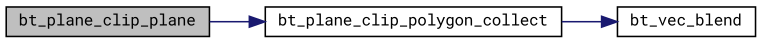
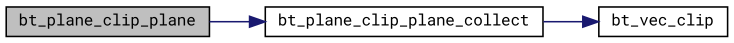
node "bt_plane_clip_polygon_collect": label "bt_plane_clip_polygon_collect" -> "bt_plane_clip_plane_collect"
node "bt_vec_blend": label "bt_vec_blend" -> "bt_vec_clip"
